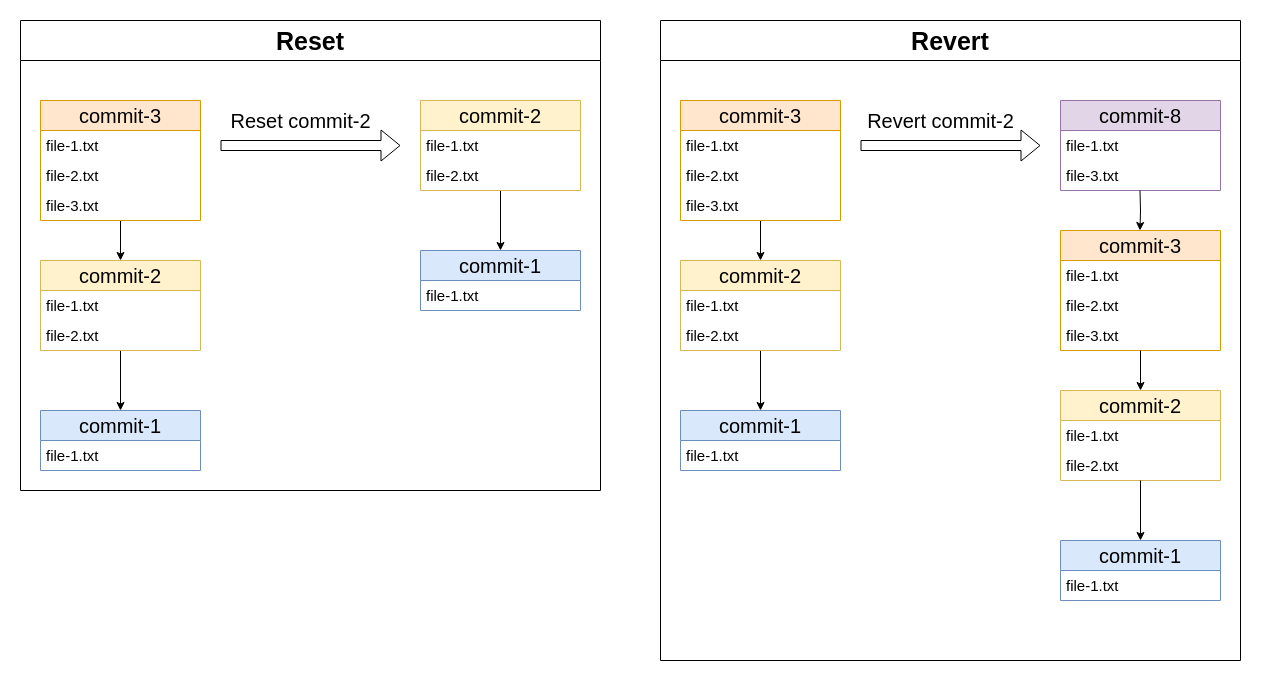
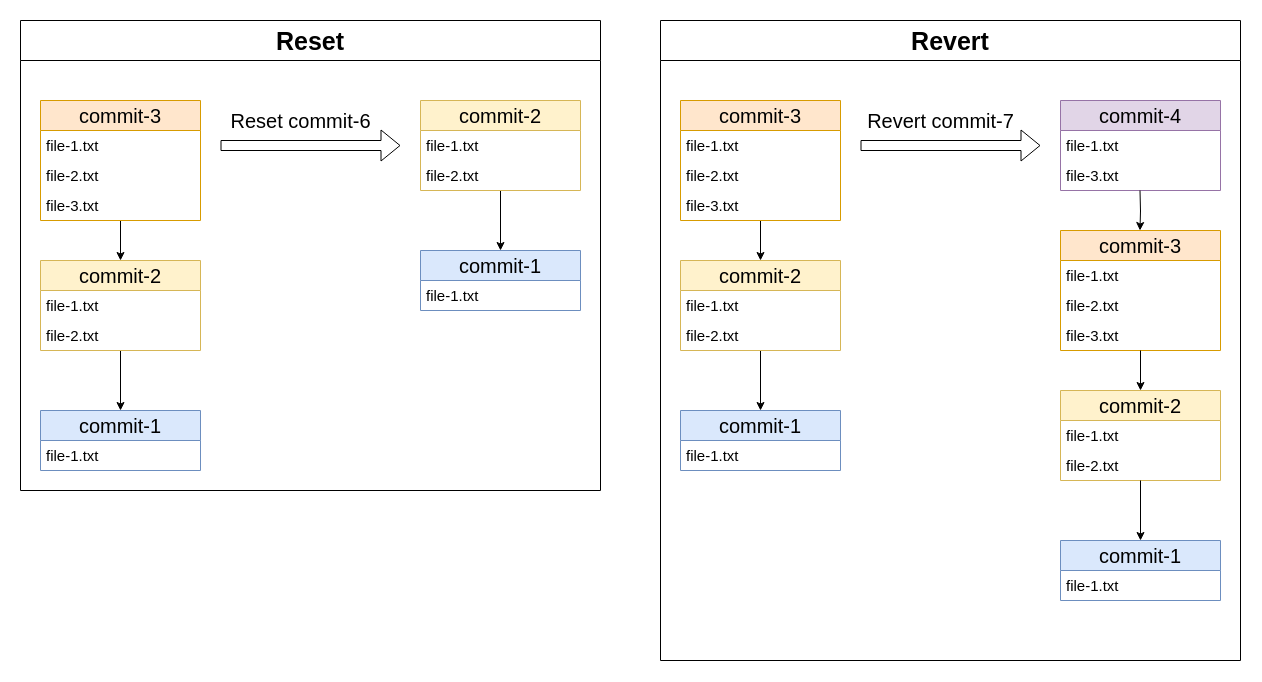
node "commit-8": label "commit-8" -> "commit-4"
node "Reset commit-2": label "Reset commit-2" -> "Reset commit-6"
node "Revert commit-2": label "Revert commit-2" -> "Revert commit-7"
